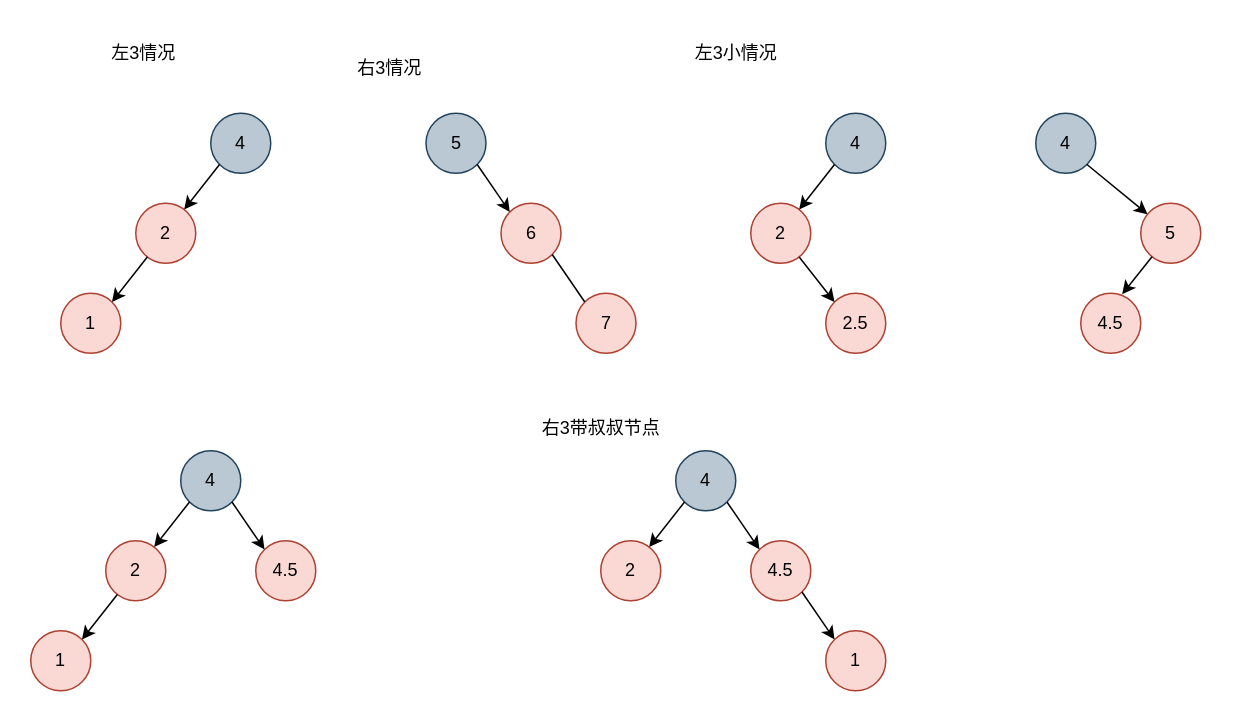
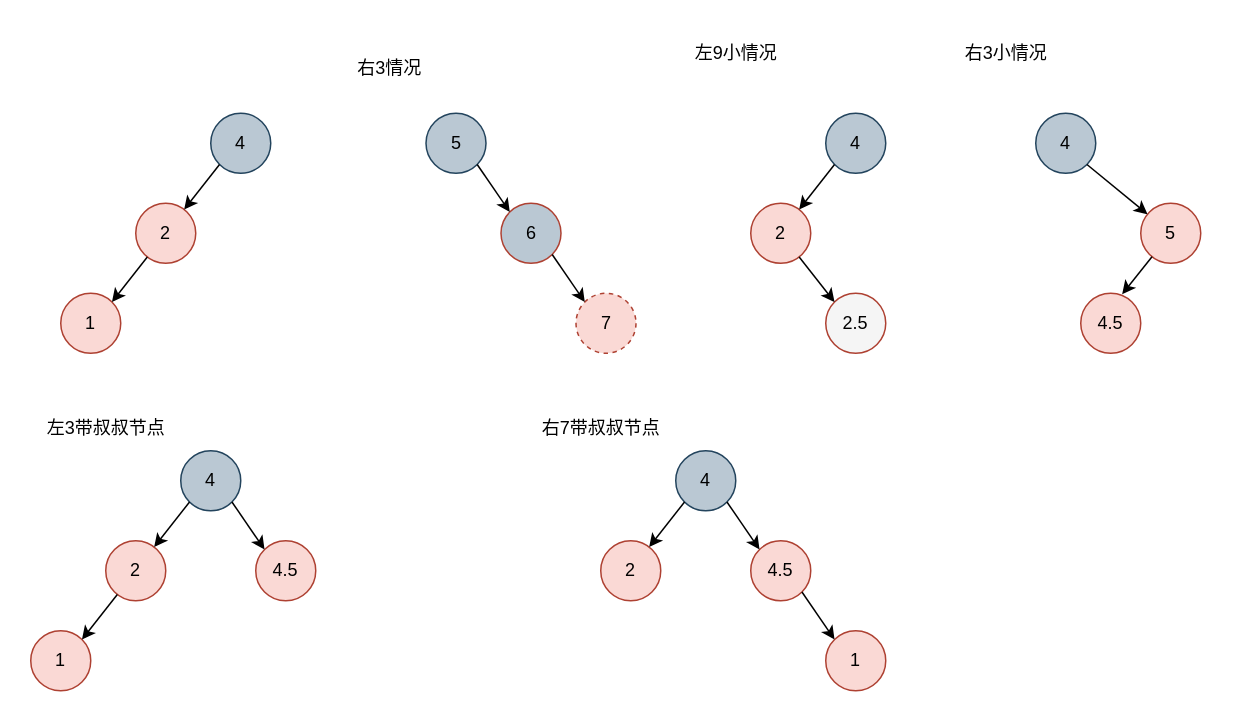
node "左3情况": removed
node "左3小情况": label "左3小情况" -> "左9小情况"
node "右3小情况": added
node "6": fillcolor #fad9d5 -> #bac8d3
edge "6" -- "7": arrowhead none -> classic
node "7": style solid -> dashed
node "2.5": fillcolor #fad9d5 -> #f5f5f5
node "左3带叔叔节点": added
node "右3带叔叔节点": label "右3带叔叔节点" -> "右7带叔叔节点"
